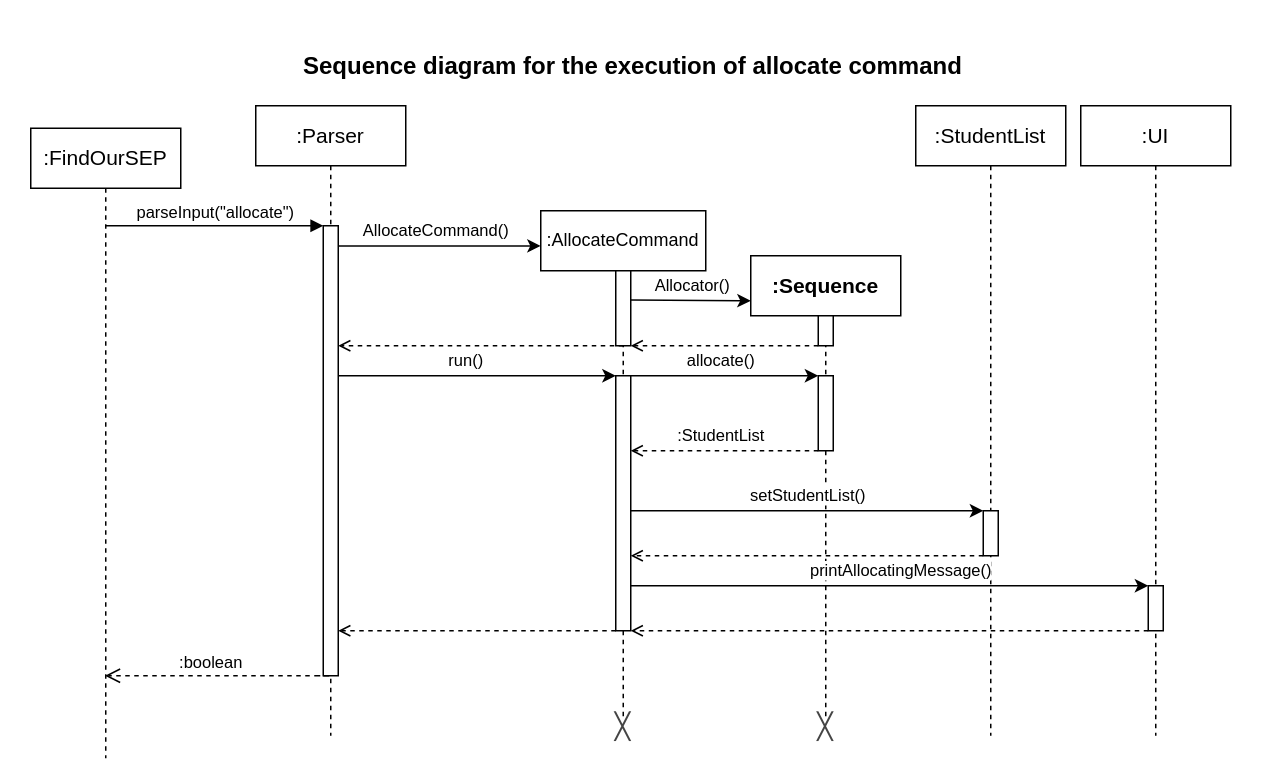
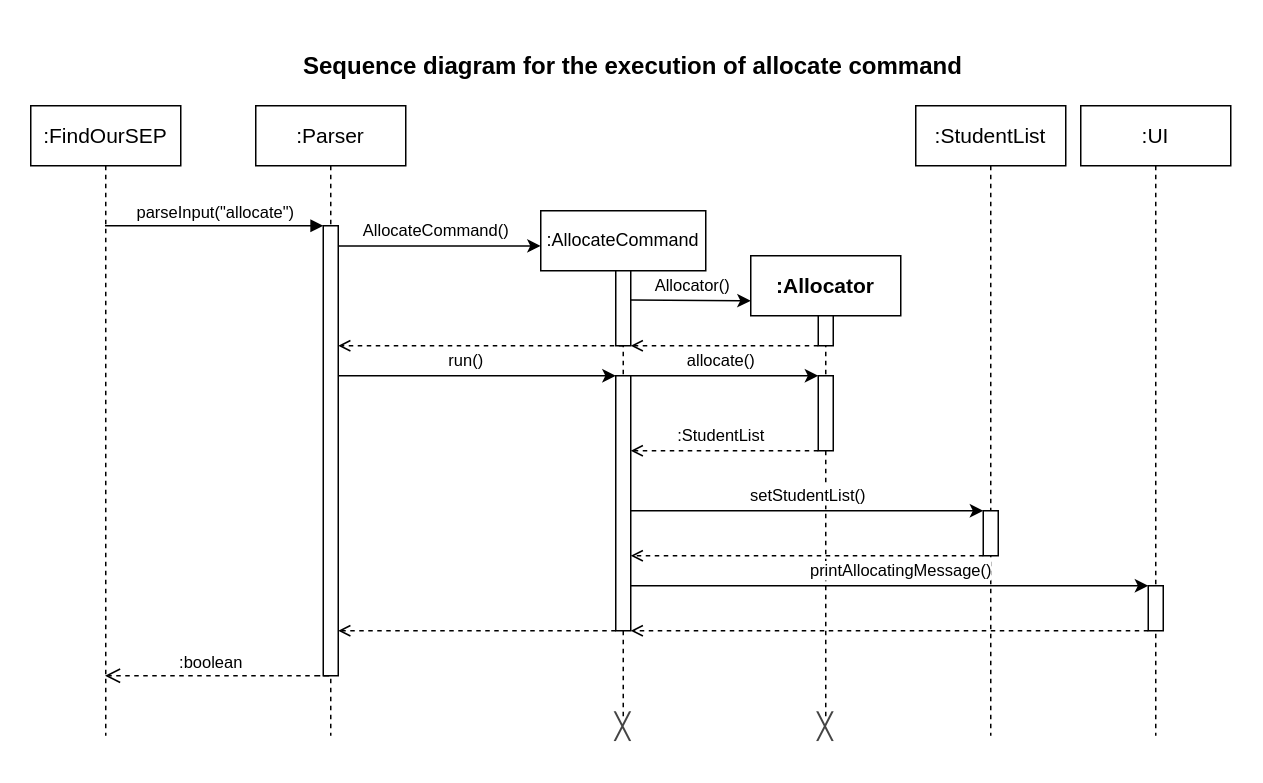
node ":Sequence": label ":Sequence" -> ":Allocator"
node ":FindOurSEP": moved (106, 443) -> (106, 421)
